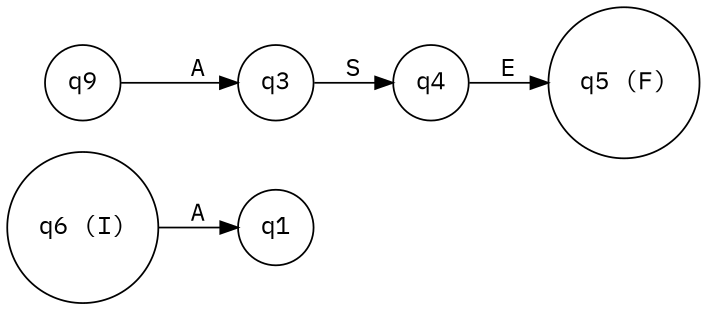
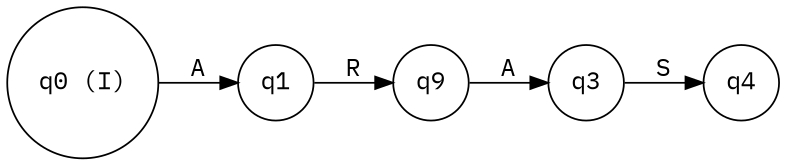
edge "q1" -> "q9": added, label "R"
node "q5 (F)": removed
node "q6 (I)": label "q6 (I)" -> "q0 (I)"
